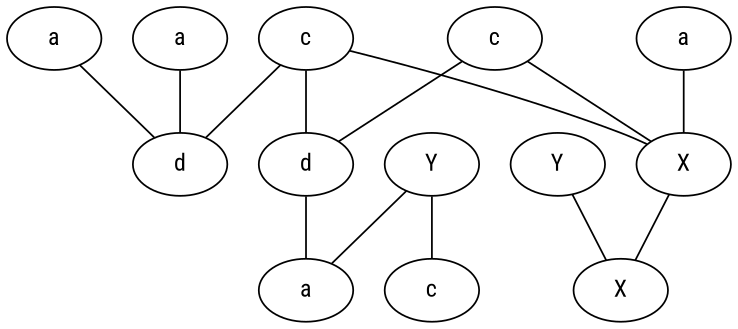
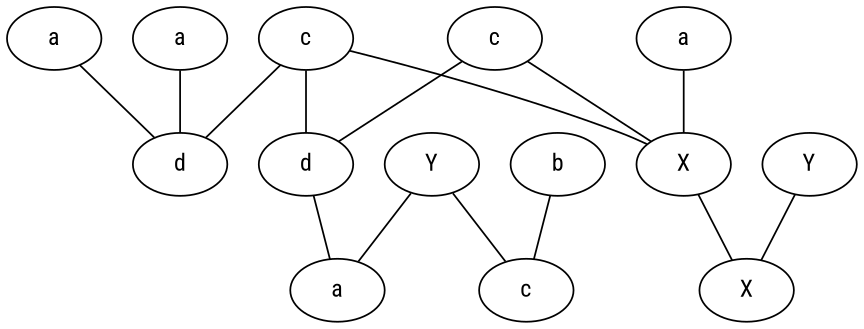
node "b": added
